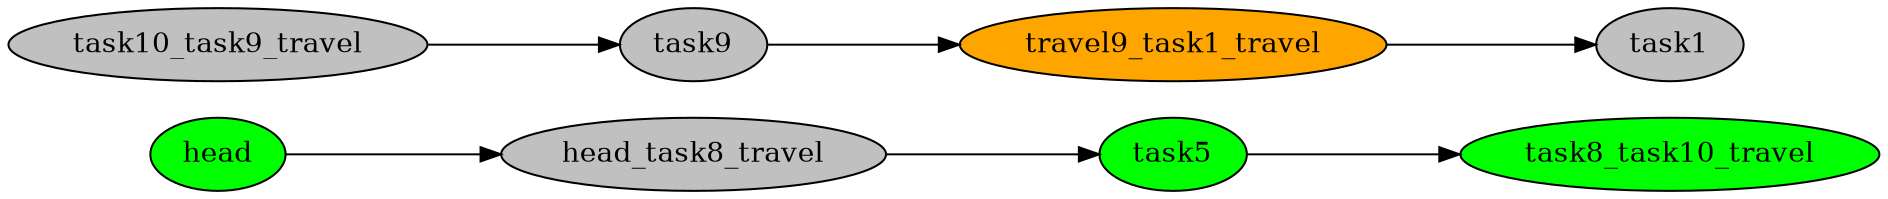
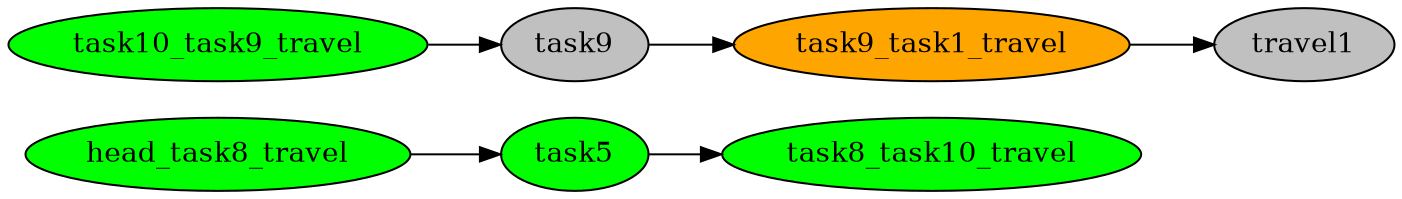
node "task10_task9_travel": fillcolor gray -> green
node "travel9_task1_travel": label "travel9_task1_travel" -> "task9_task1_travel"
node "task1": label "task1" -> "travel1"
node "head": removed
node "head_task8_travel": fillcolor gray -> green
